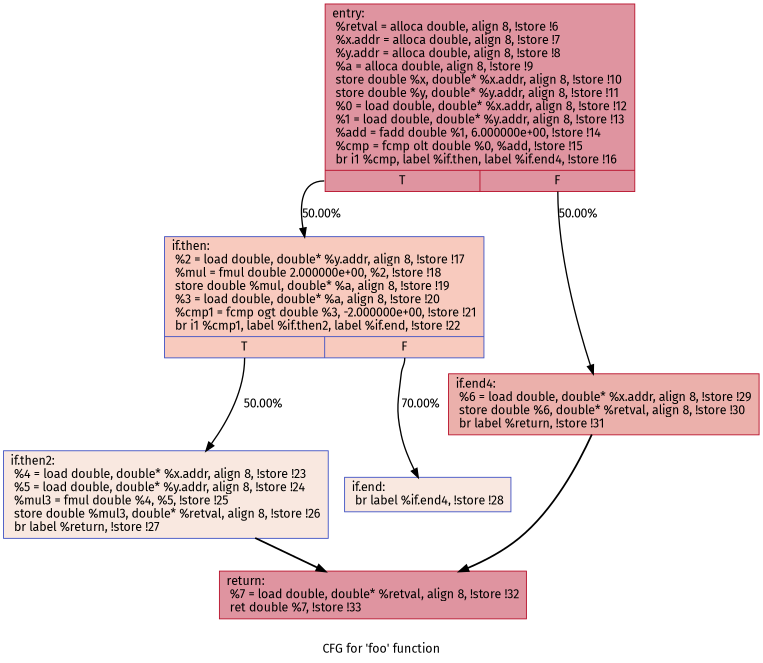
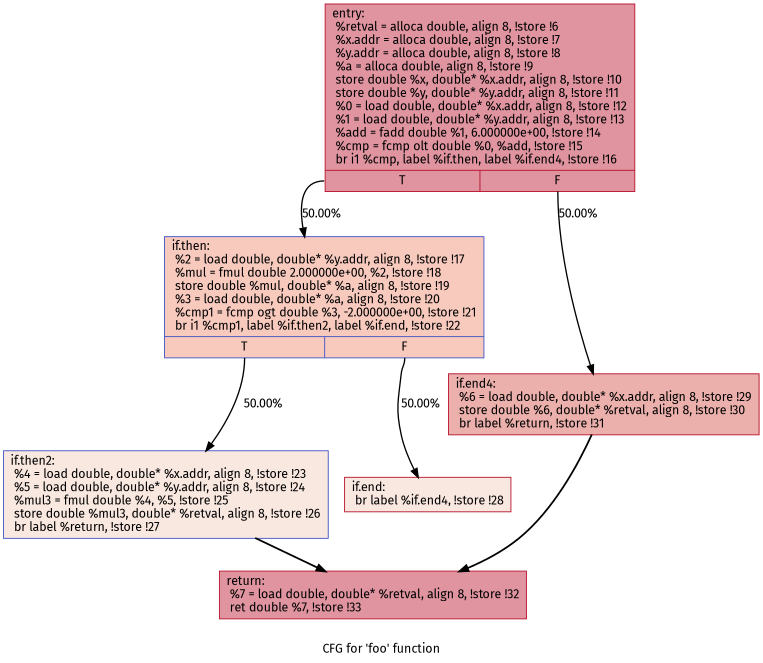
edge "if.then:" -> "if.end:": label "70.00%" -> "50.00%"
node "if.end:": color #3d50c3ff -> #b70d28ff
